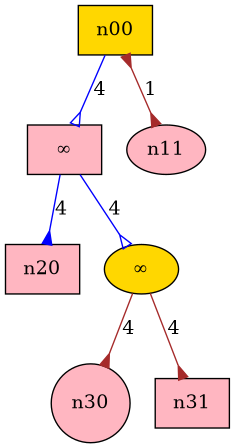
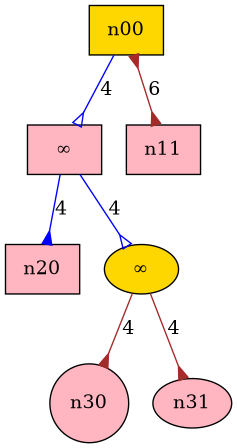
edge "n00" -- "n11": label "1" -> "6"
node "n11": shape ellipse -> box
node "n31": shape box -> ellipse
